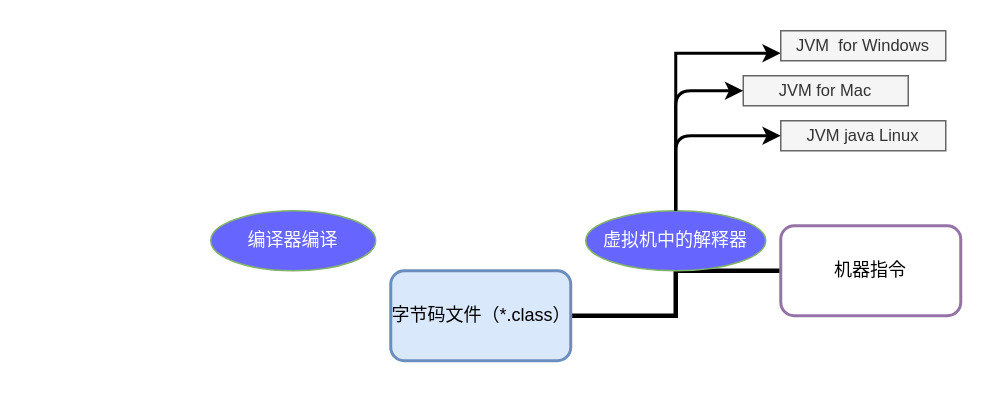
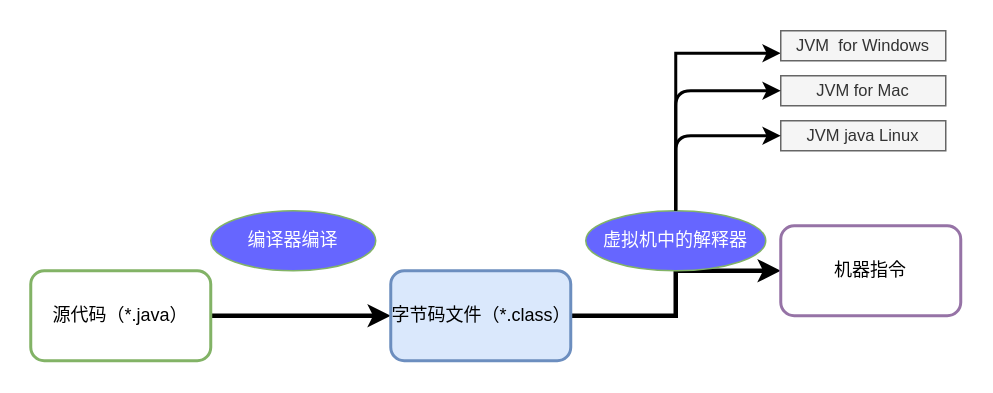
node "JVM for Mac": moved (826, 91) -> (863, 91)
edge "机器指令" -- "字节码文件（*.class）": arrowhead none -> classic
node "源代码（*.java）": added
edge "源代码（*.java）" -> "字节码文件（*.class）": added
